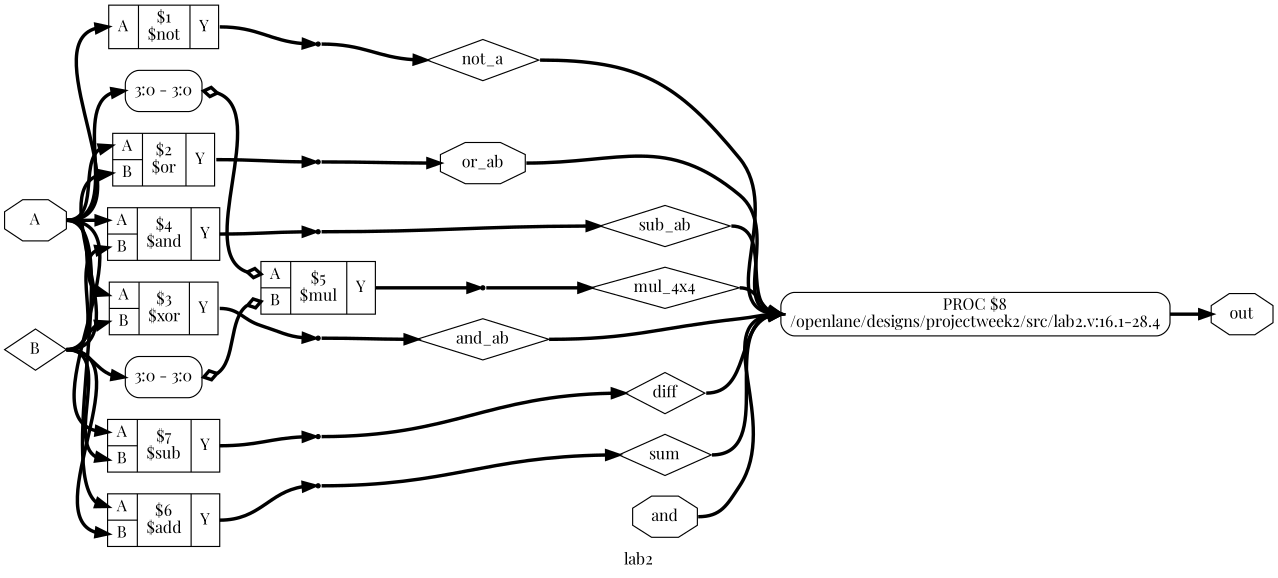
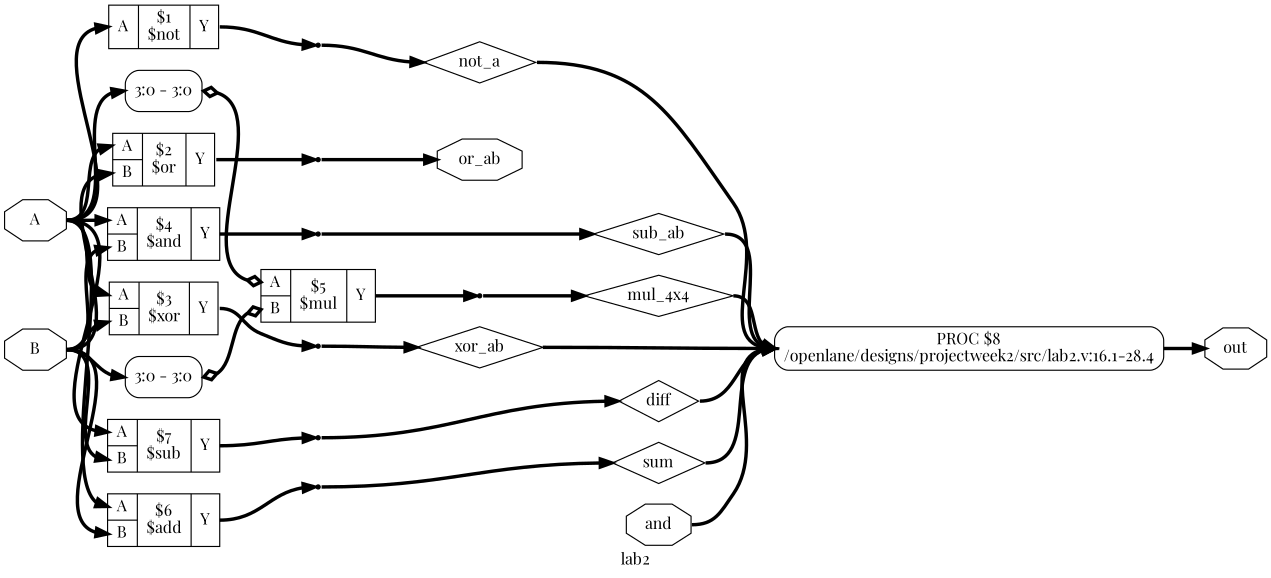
edge "or_ab" -> "PROC $8 /openlane/designs/projectweek2/src/lab2.v:16.1-28.4": removed
node "and_ab": label "and_ab" -> "xor_ab"
node "B": shape diamond -> octagon
